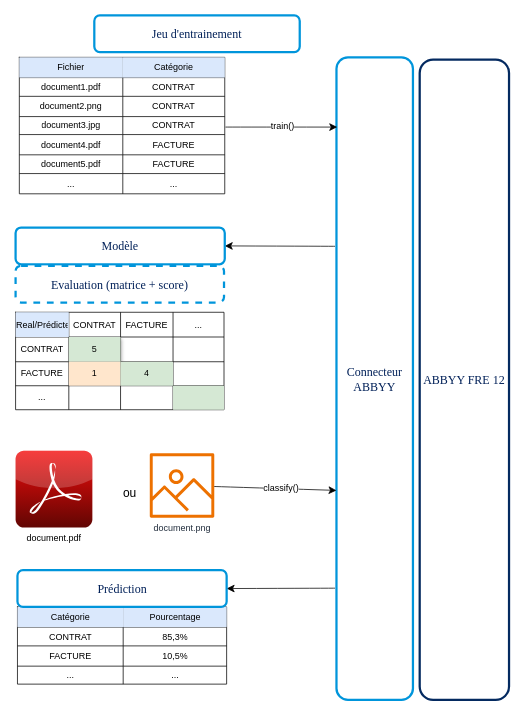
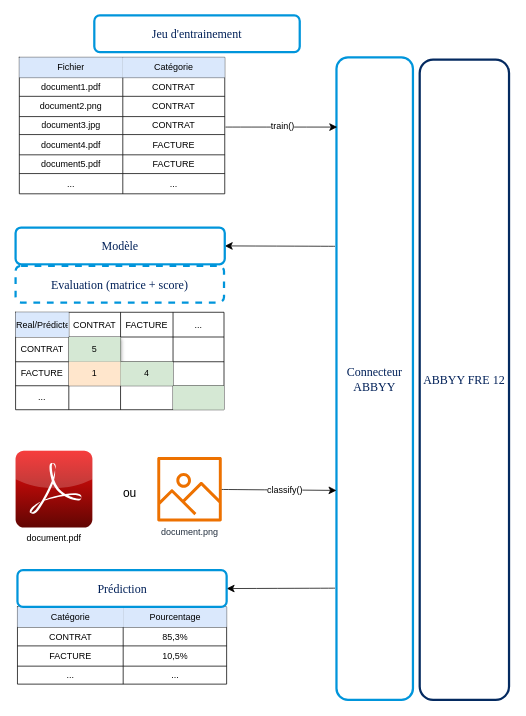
node "document.png": moved (182, 486) -> (189, 489)
